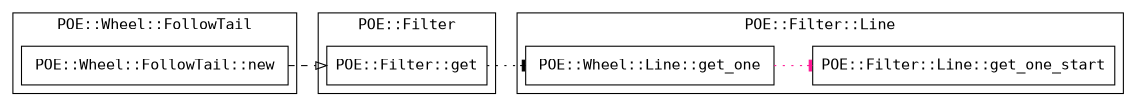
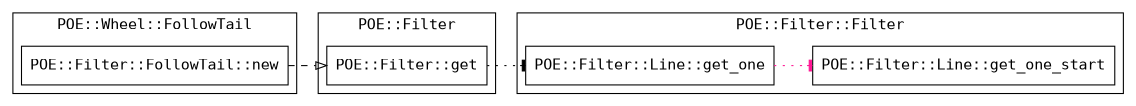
cluster "POE::Filter::Line": label "POE::Filter::Line" -> "POE::Filter::Filter"
node "POE::Wheel::FollowTail::new": label "POE::Wheel::FollowTail::new" -> "POE::Filter::FollowTail::new"
node "POE::Wheel::Line::get_one": label "POE::Wheel::Line::get_one" -> "POE::Filter::Line::get_one"
